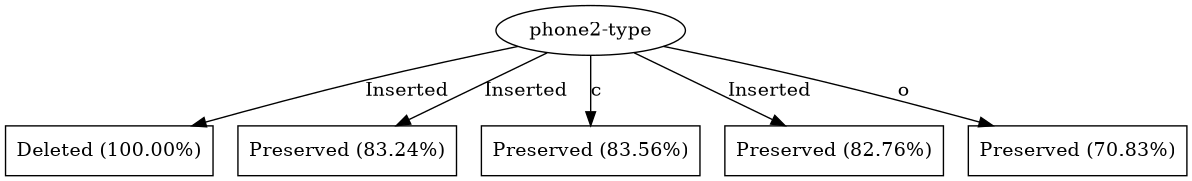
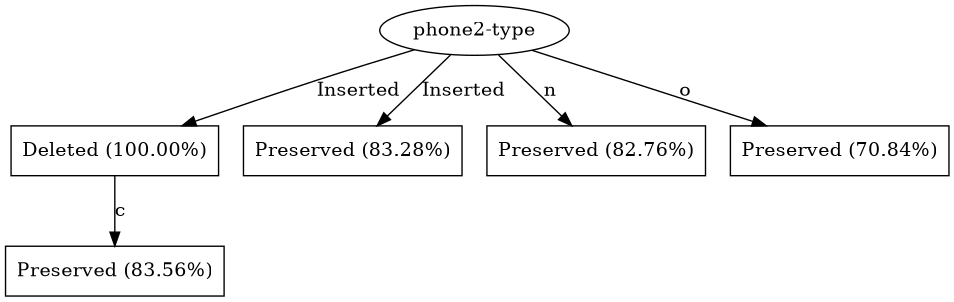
edge "phone2-type" -> "Preserved (83.56%)": now "Deleted (100.00%)" -> "Preserved (83.56%)"
edge "phone2-type" -> "Preserved (82.76%)": label "Inserted" -> "n"
node "Preserved (83.24%)": label "Preserved (83.24%)" -> "Preserved (83.28%)"
node "Preserved (70.83%)": label "Preserved (70.83%)" -> "Preserved (70.84%)"
